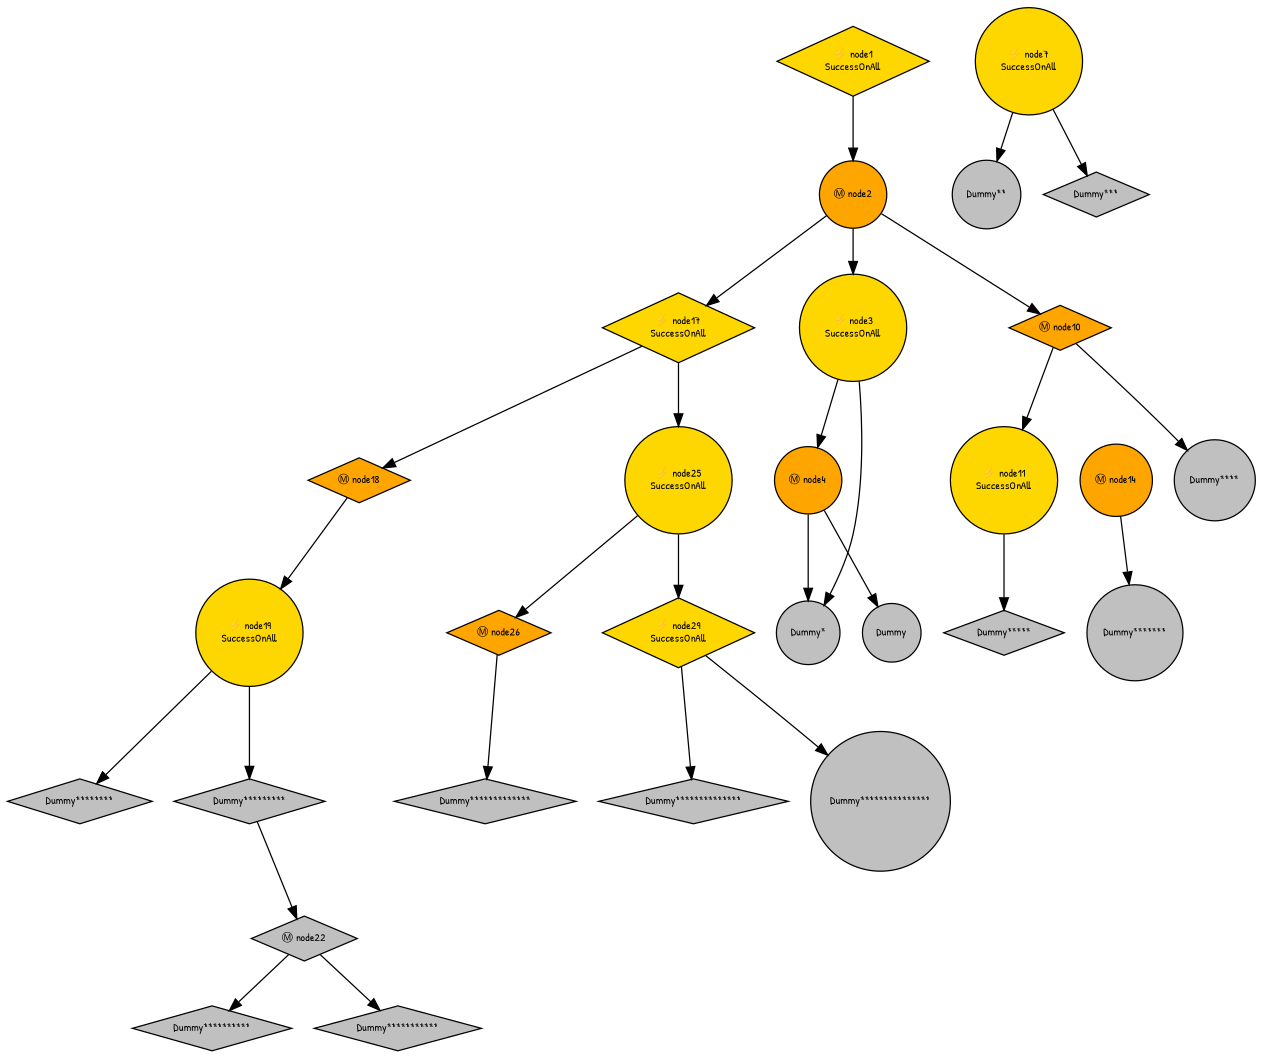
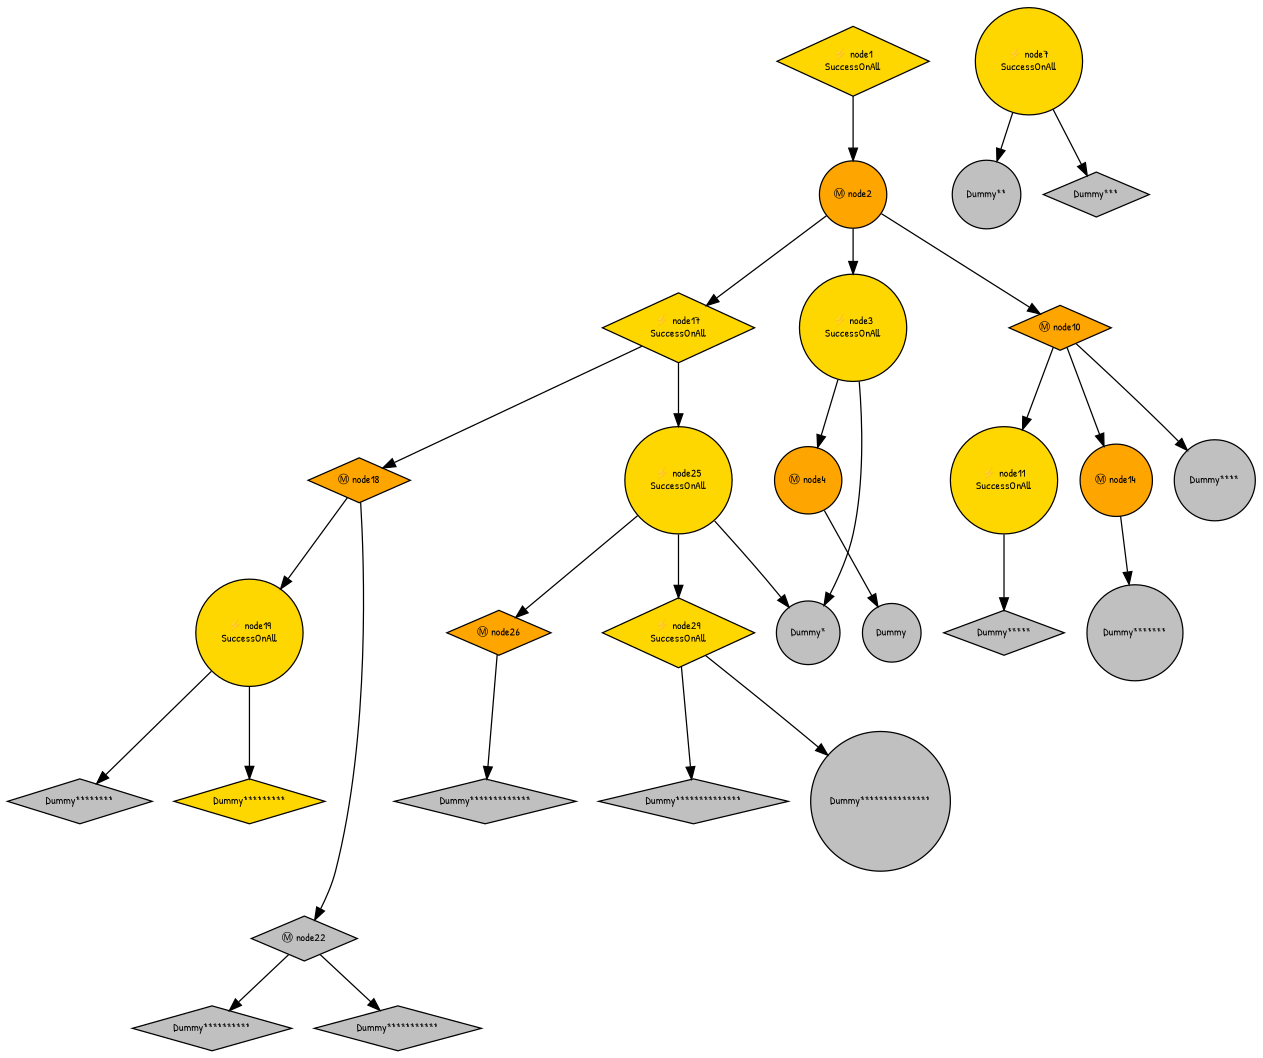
edge "Ⓜ node10" -> "Ⓜ node14": added
edge "Ⓜ node4" -> "Dummy*": now "⚡ node25 SuccessOnAll" -> "Dummy*"
node "Dummy*********": fillcolor gray -> gold
edge "Dummy*********" -> "Ⓜ node22": now "Ⓜ node18" -> "Ⓜ node22"
